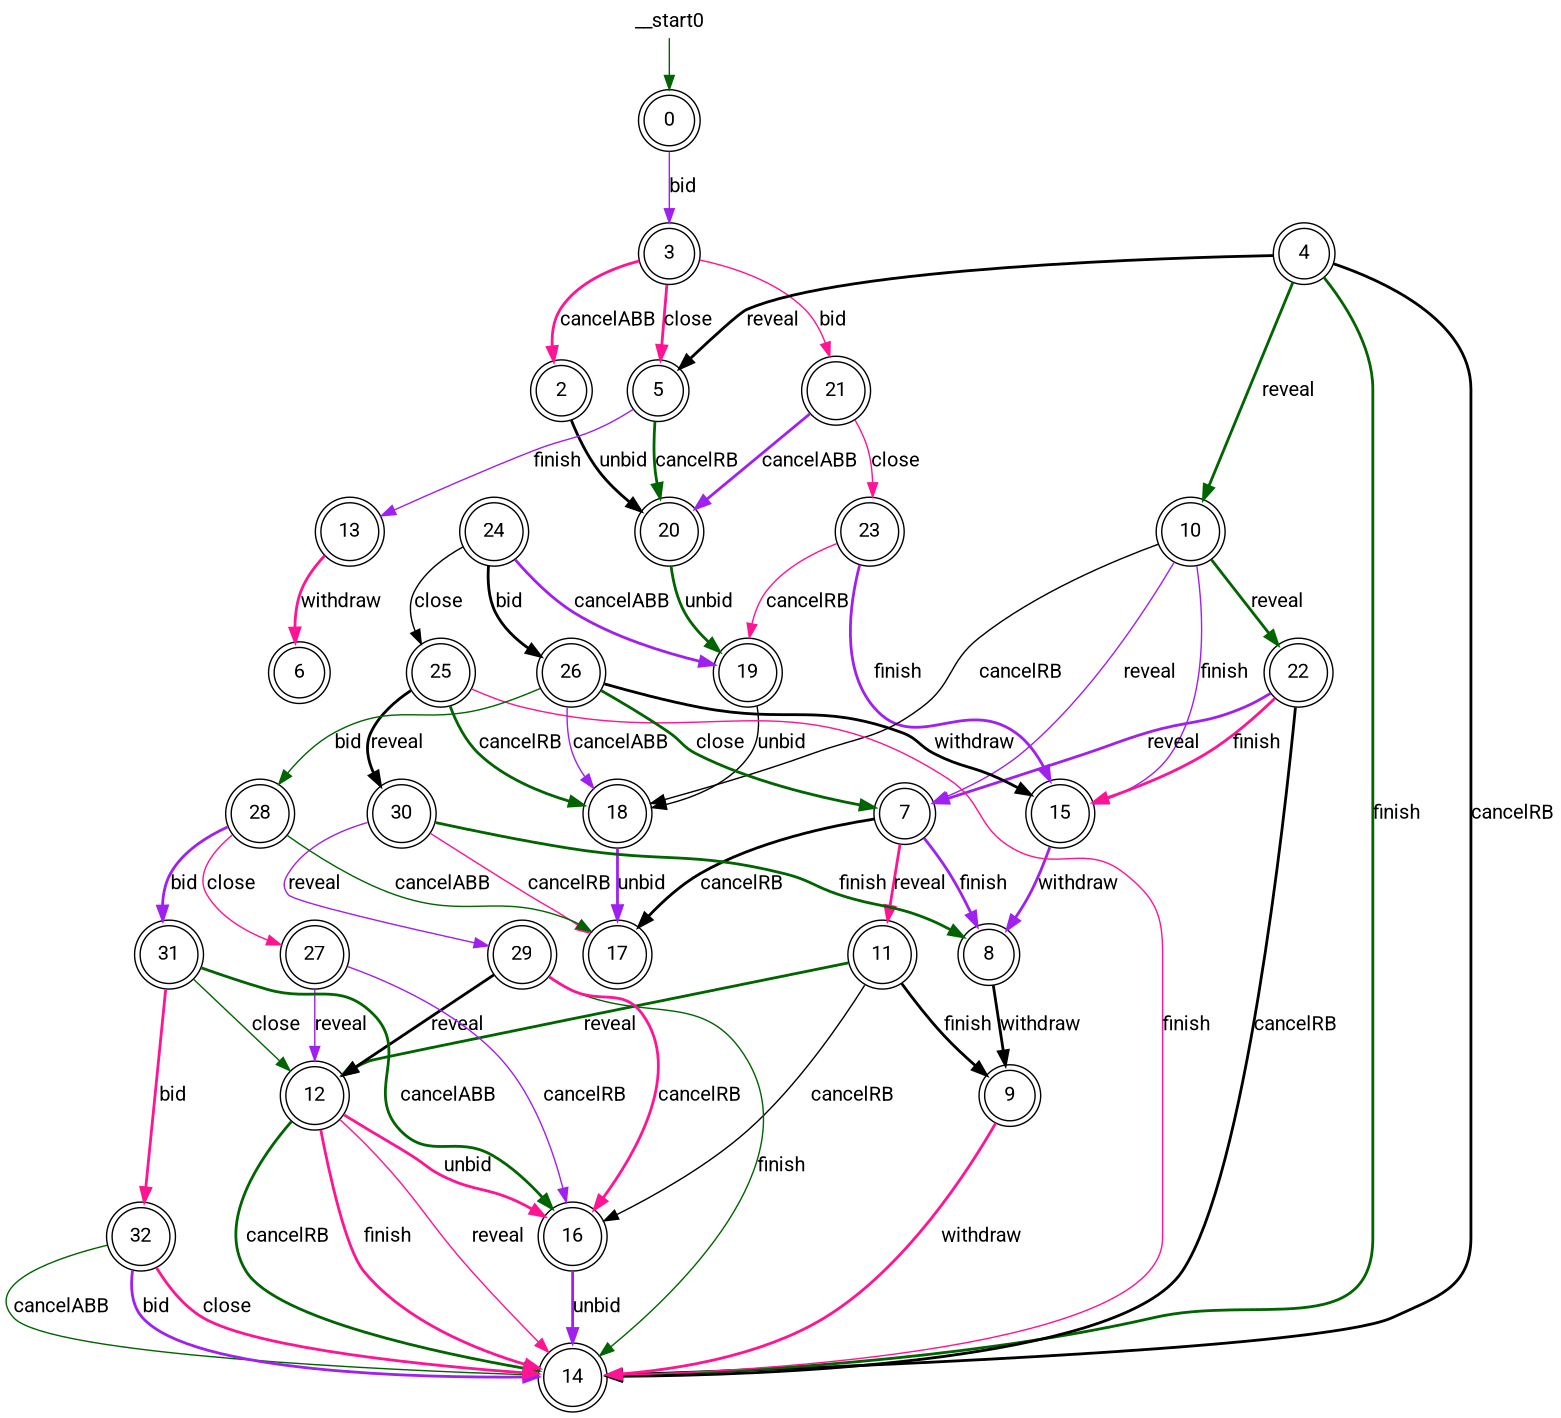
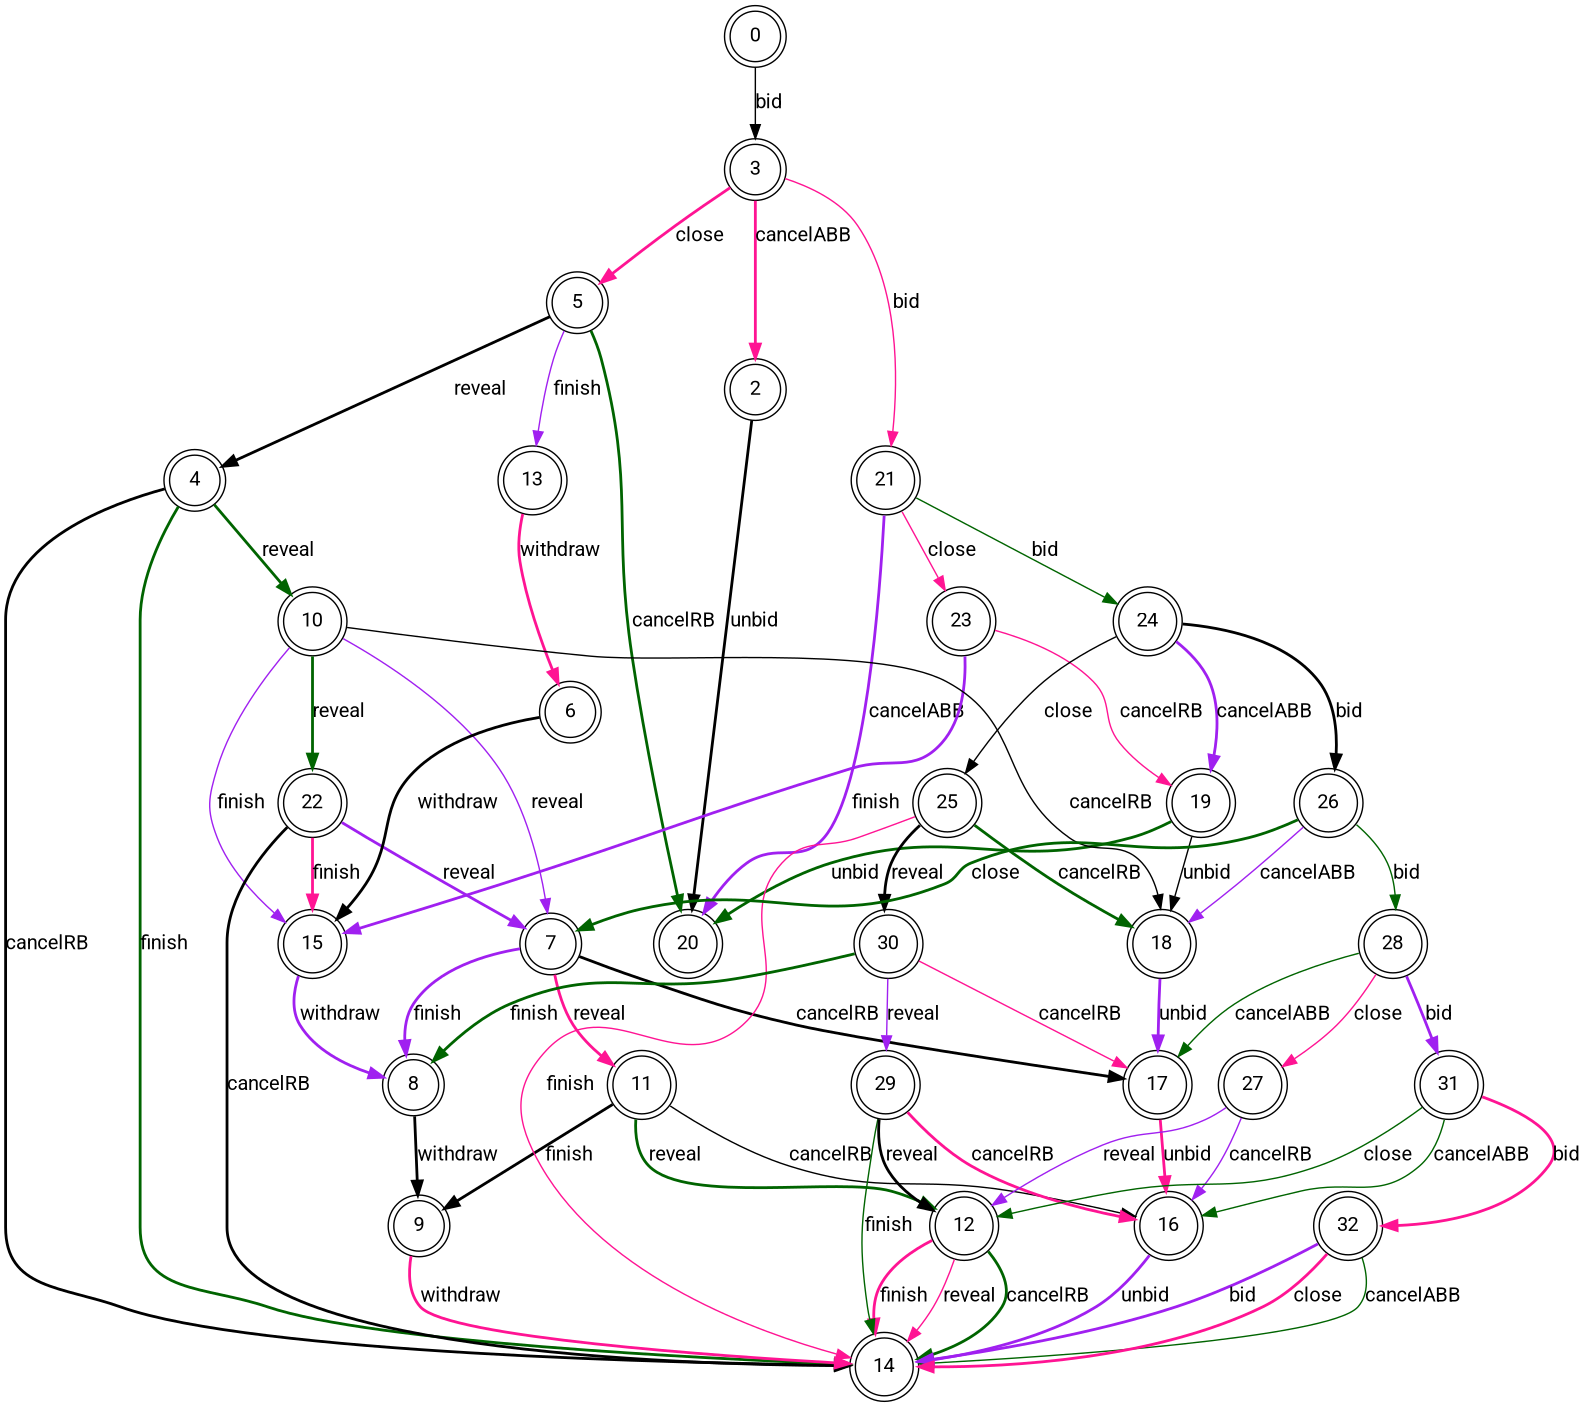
node "__start0": removed
edge "0" -> "3": color purple -> black
edge "4" -> "5": reversed
edge "21" -> "24": added, label "bid"
edge "20" -> "19": reversed
edge "26" -> "15": now "6" -> "15"
edge "31" -> "16": style bold -> solid
edge "12" -> "16": now "17" -> "16"
